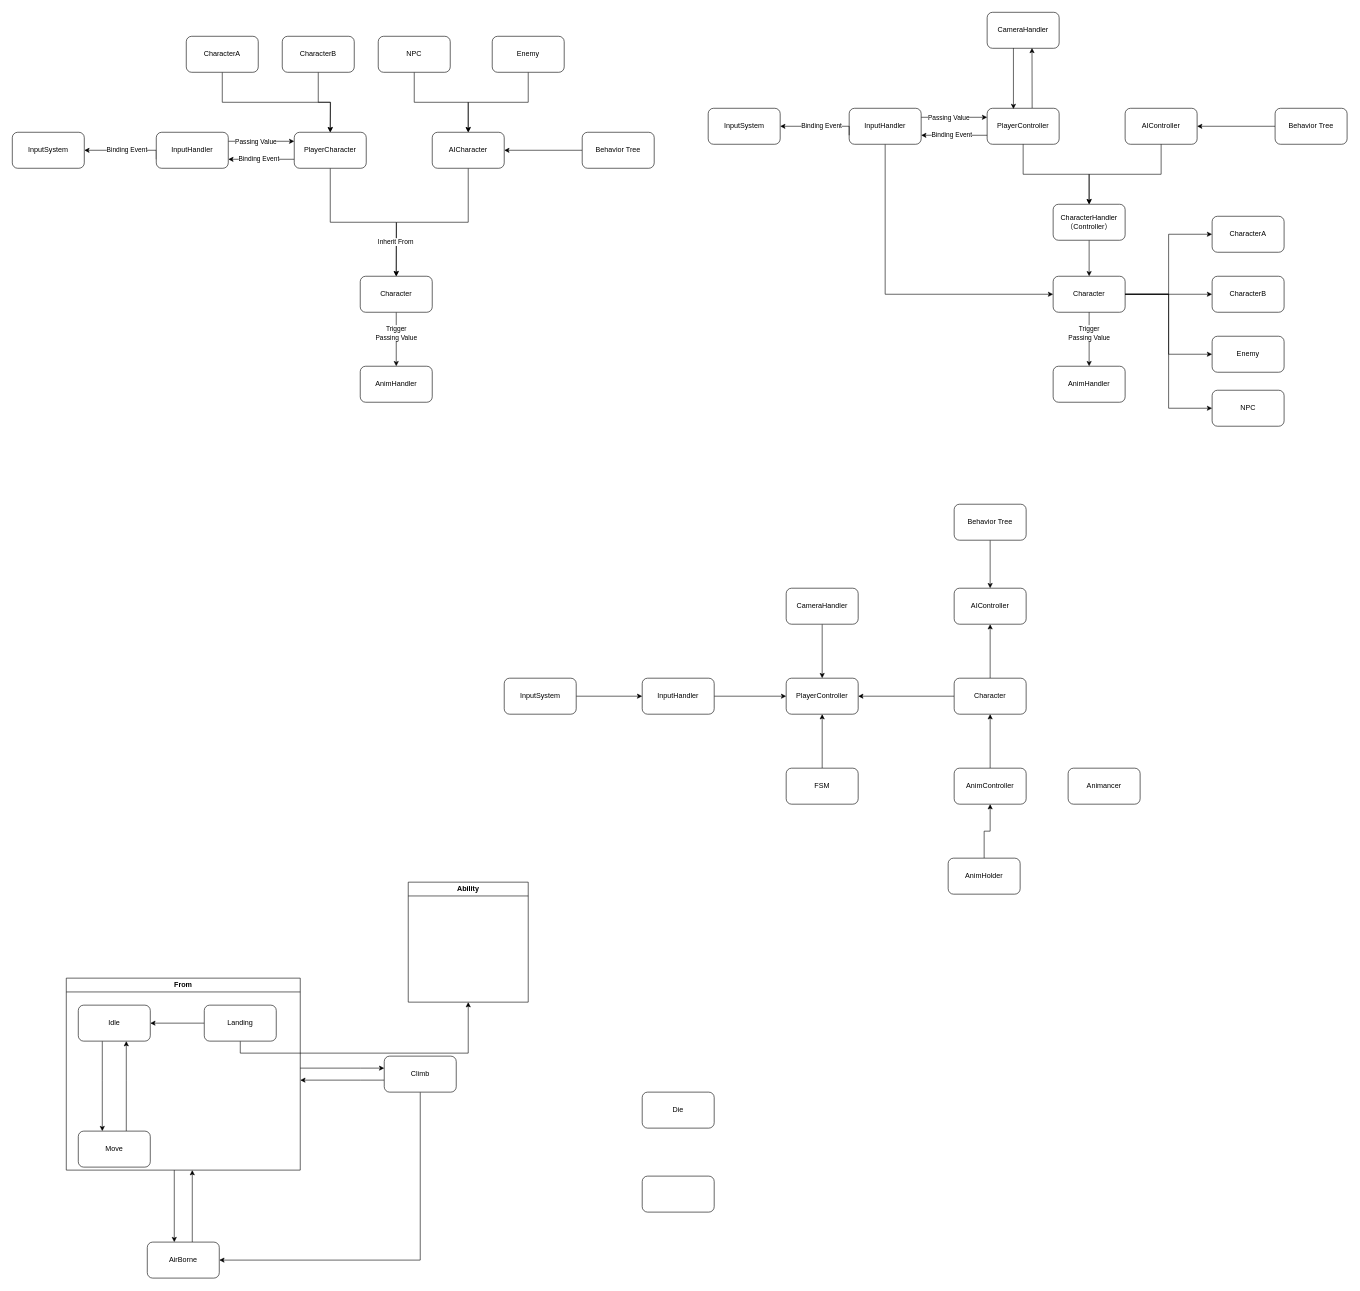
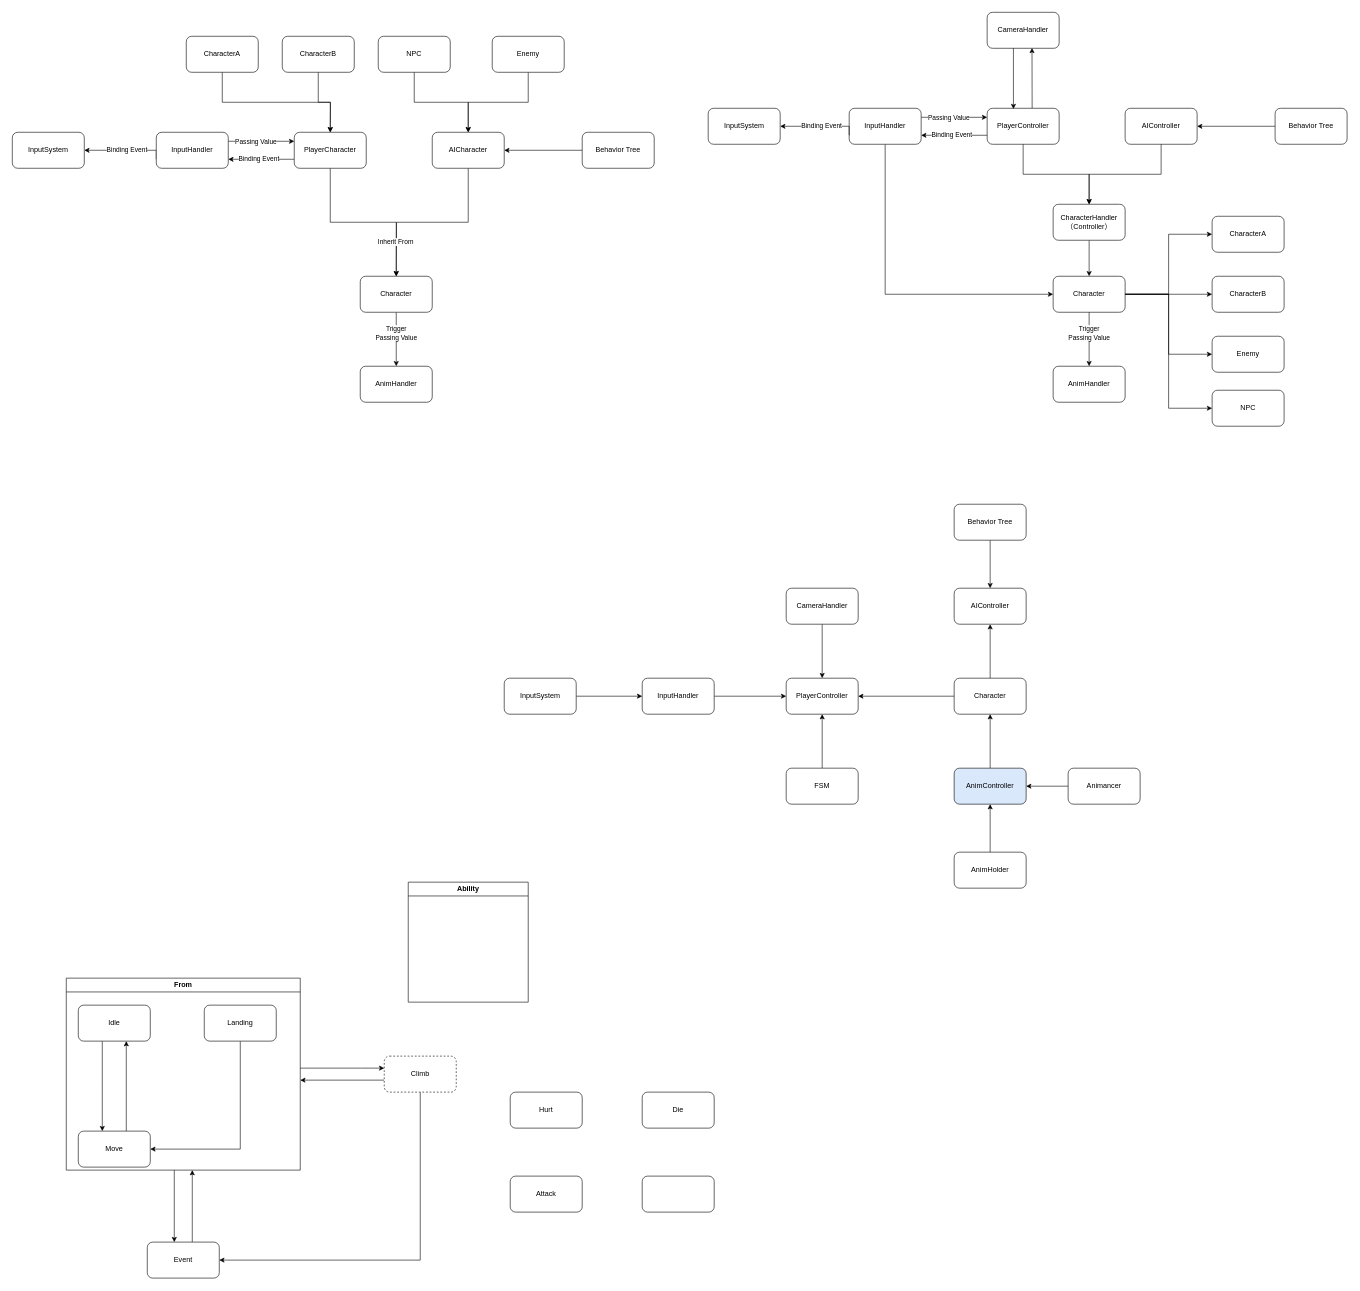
node "AnimController": fillcolor #ffffff -> #dae8fc
edge "Animancer" -> "AnimController": added
node "AnimHolder": moved (984, 876) -> (990, 870)
edge "Landing" -> "Ability": now "Landing" -> "Move"
edge "Landing" -> "Idle": removed
node "Climb": style solid -> dashed
node "Hurt": added
node "Attack": added
node "AirBorne": label "AirBorne" -> "Event"
